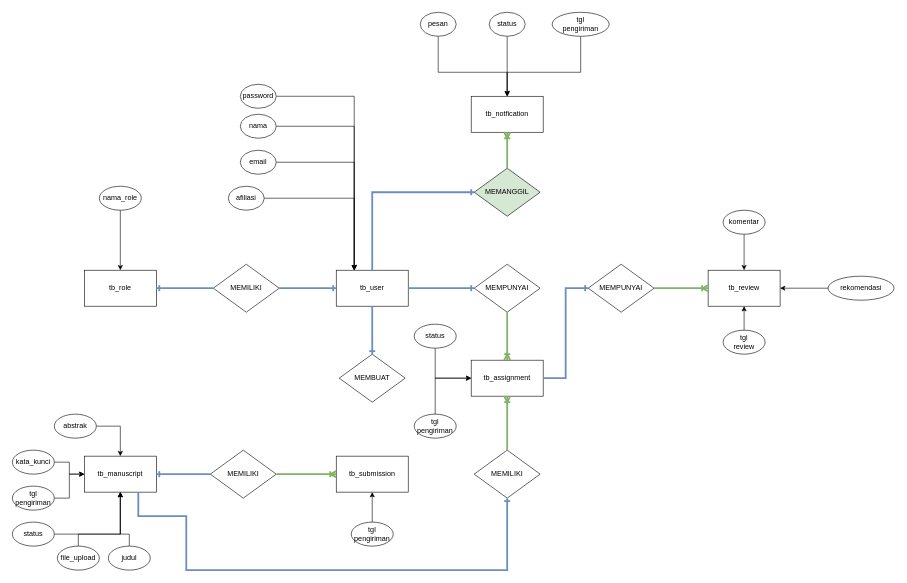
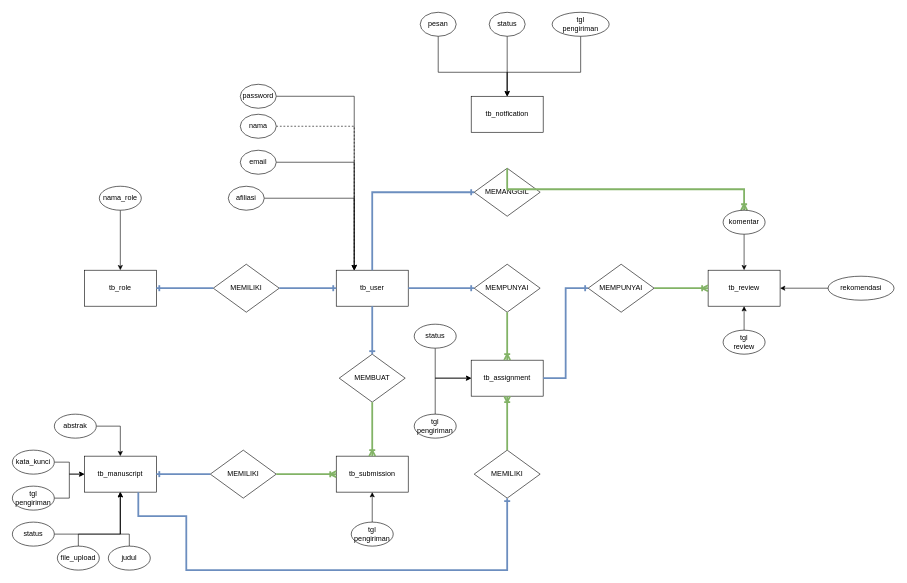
edge "nama" -> "tb_user": style solid -> dashed
edge "MEMANGGIL" -> "tb_notfication": now "MEMANGGIL" -> "komentar"
node "MEMANGGIL": fillcolor #d5e8d4 -> #ffffff
edge "MEMBUAT" -> "tb_submission": added
